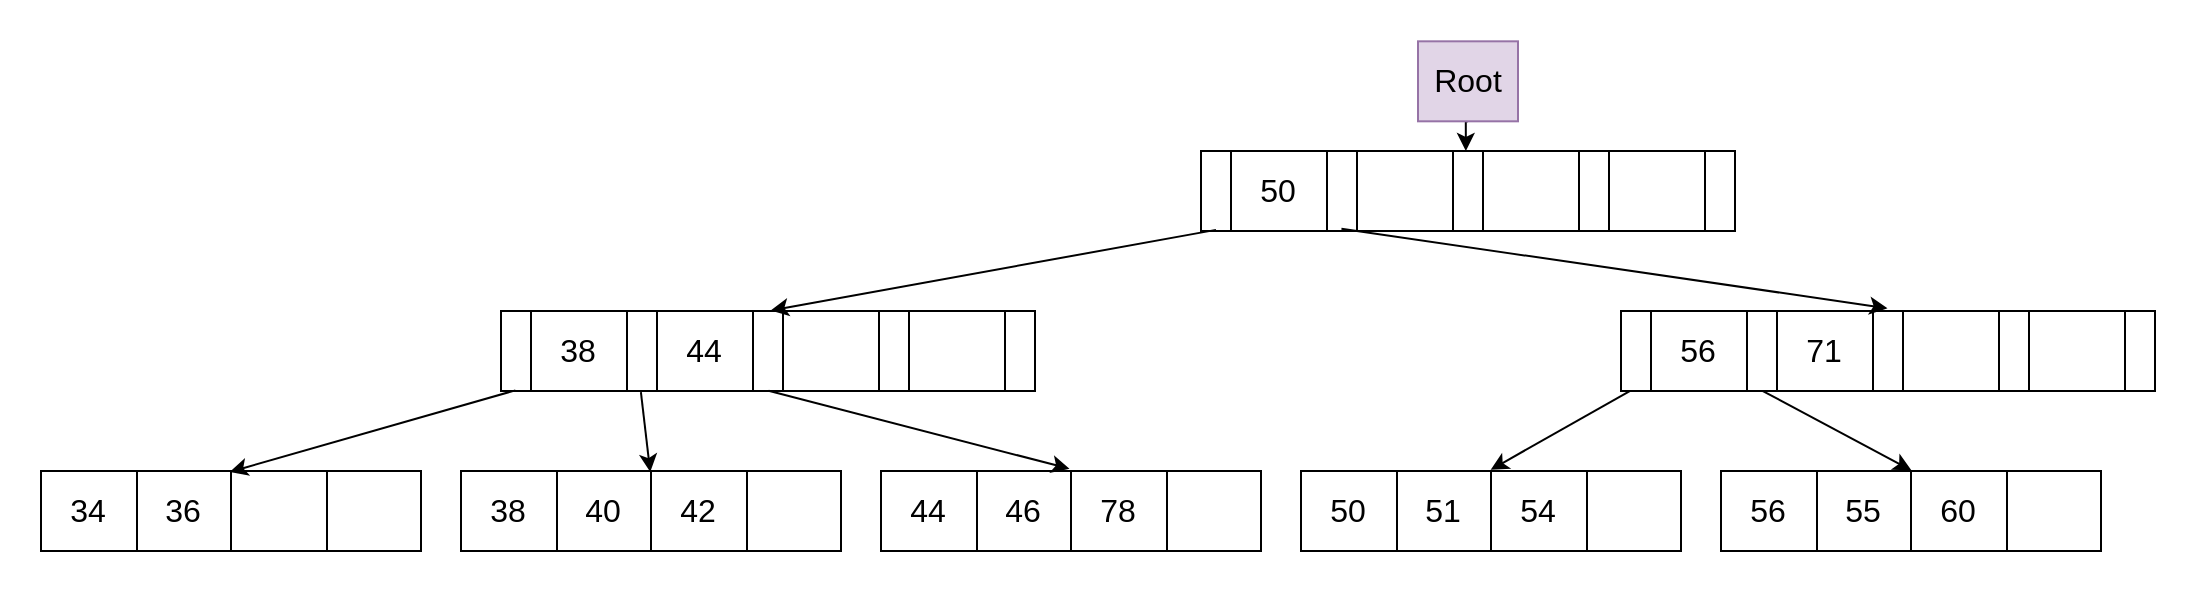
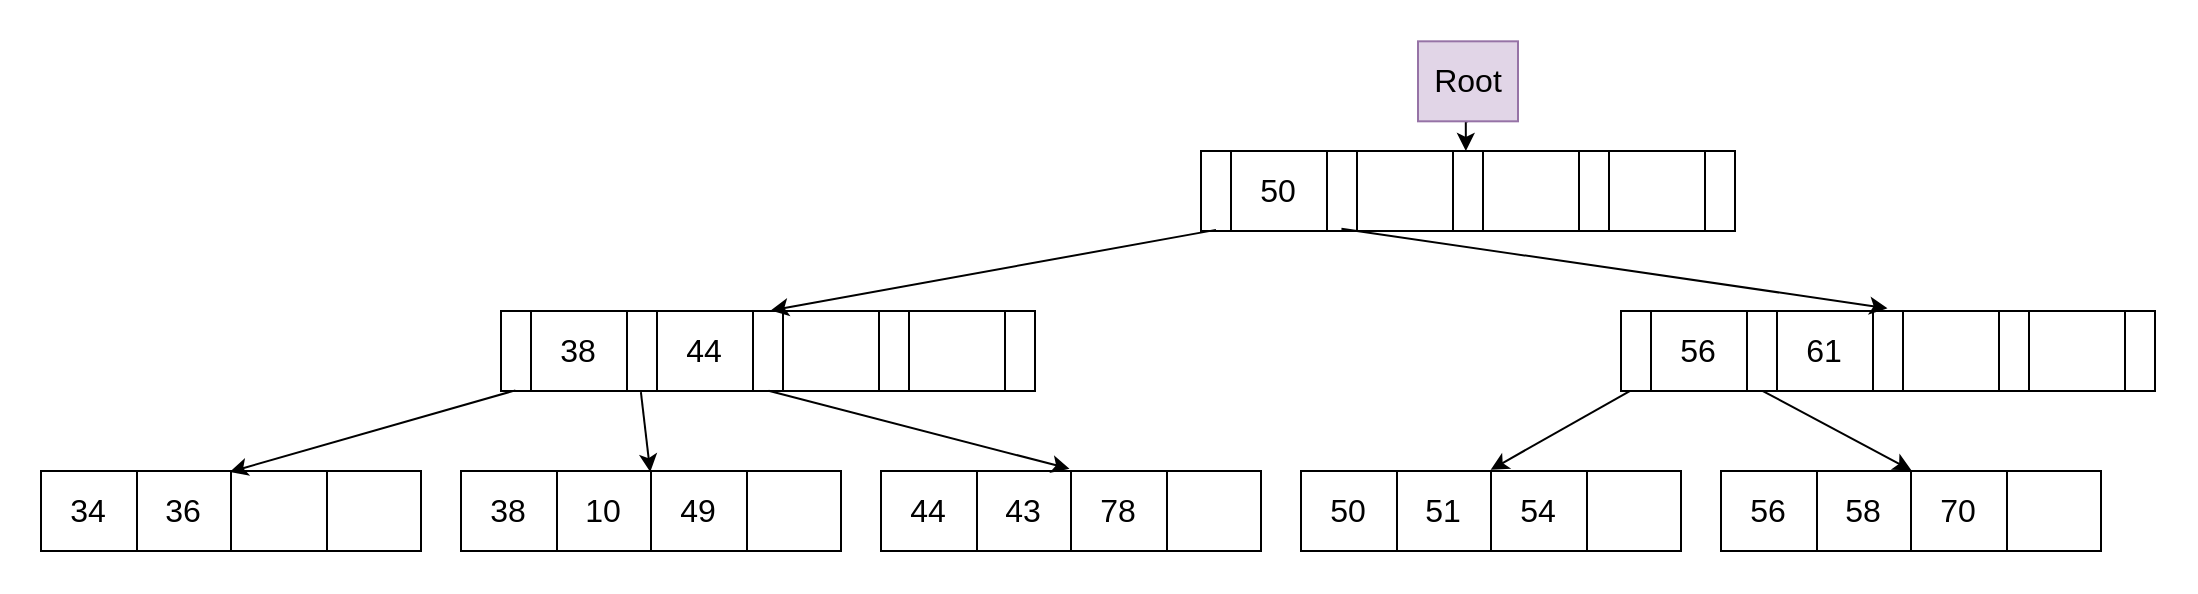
node "71": label "71" -> "61"
node "40": label "40" -> "10"
node "42": label "42" -> "49"
node "46": label "46" -> "43"
node "55": label "55" -> "58"
node "60": label "60" -> "70"
